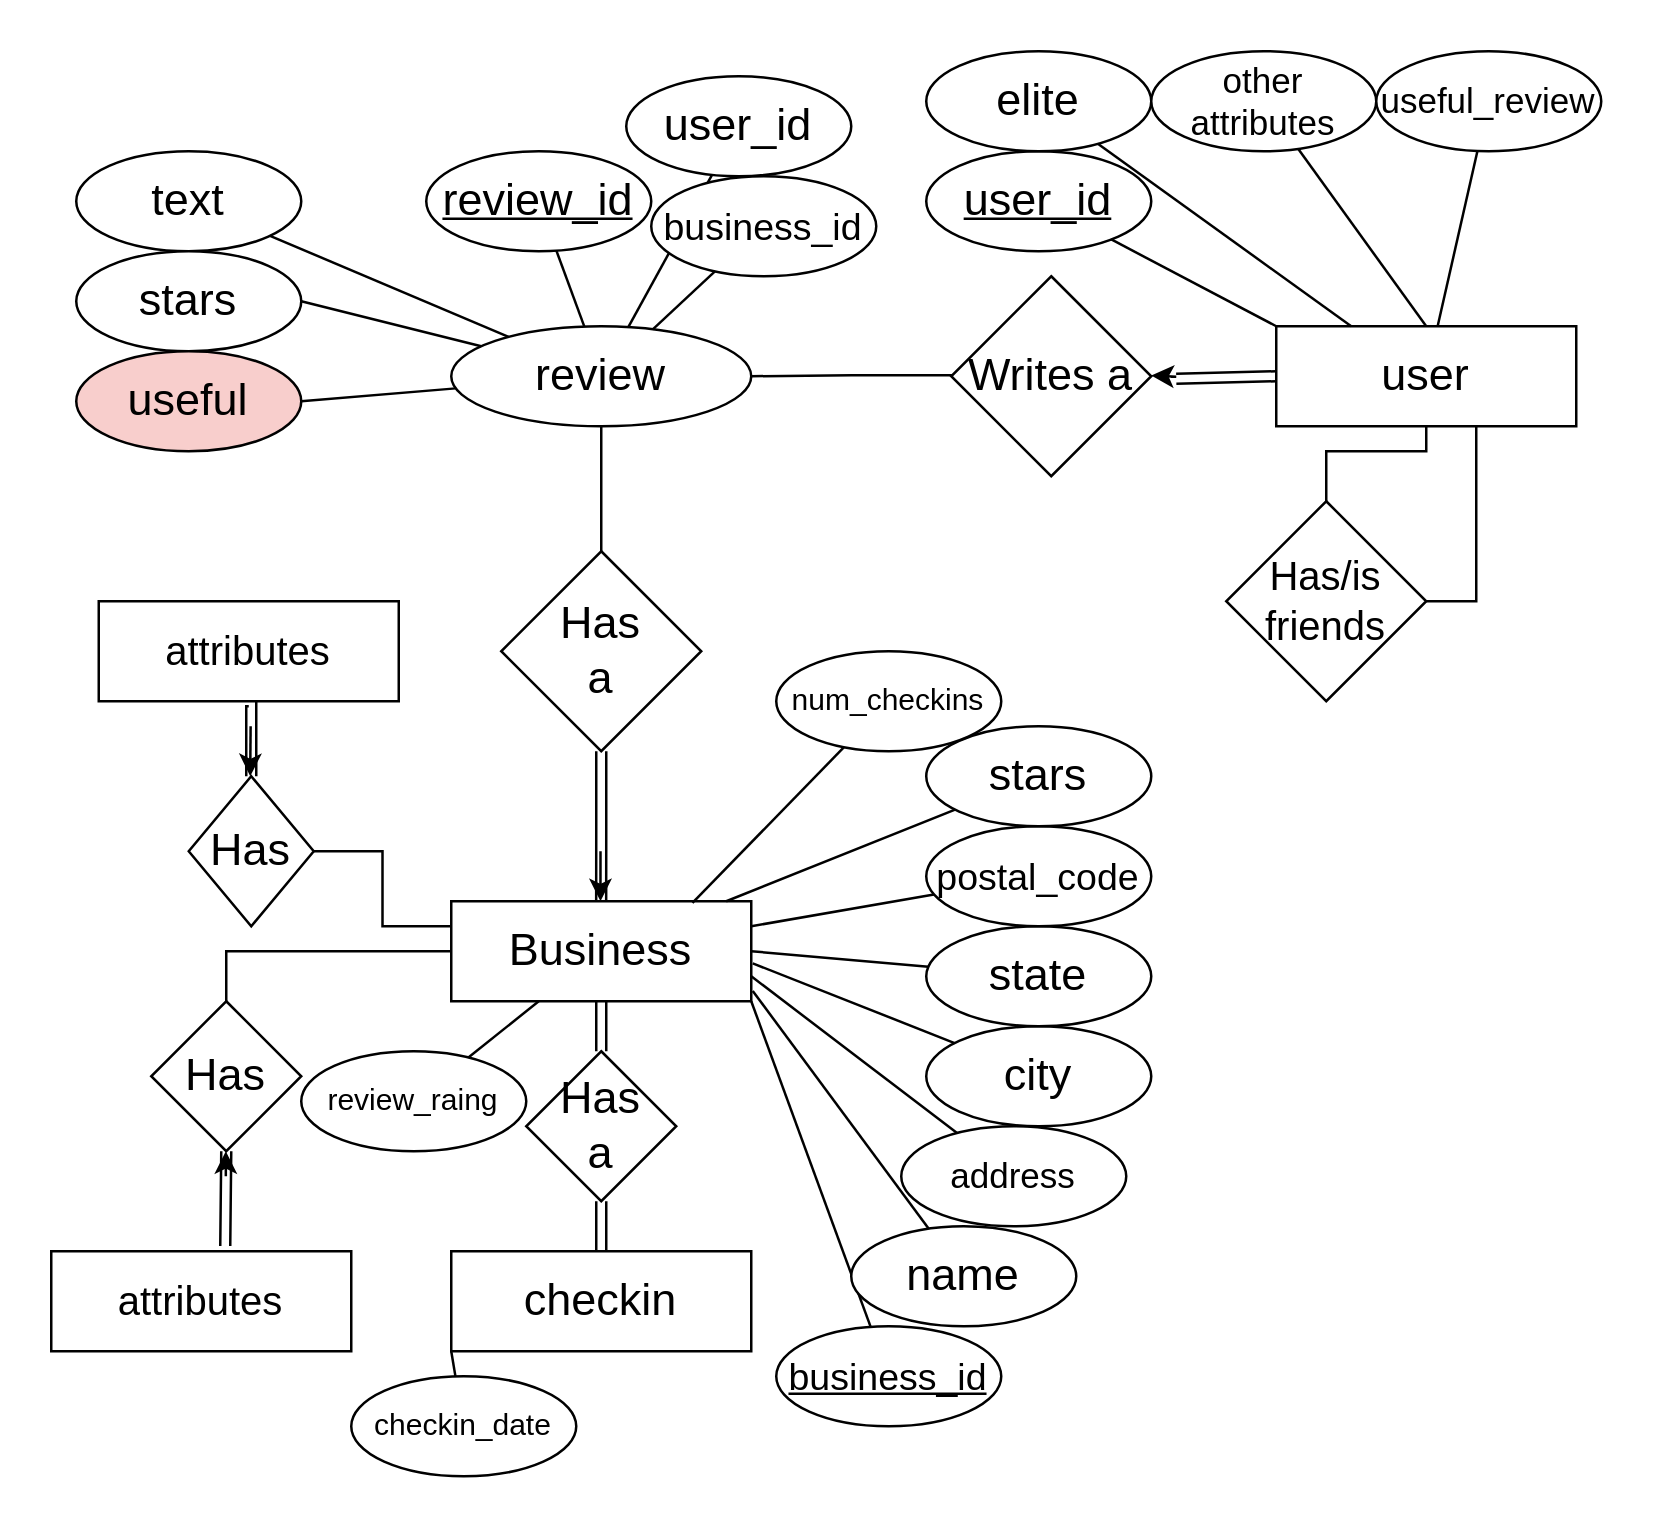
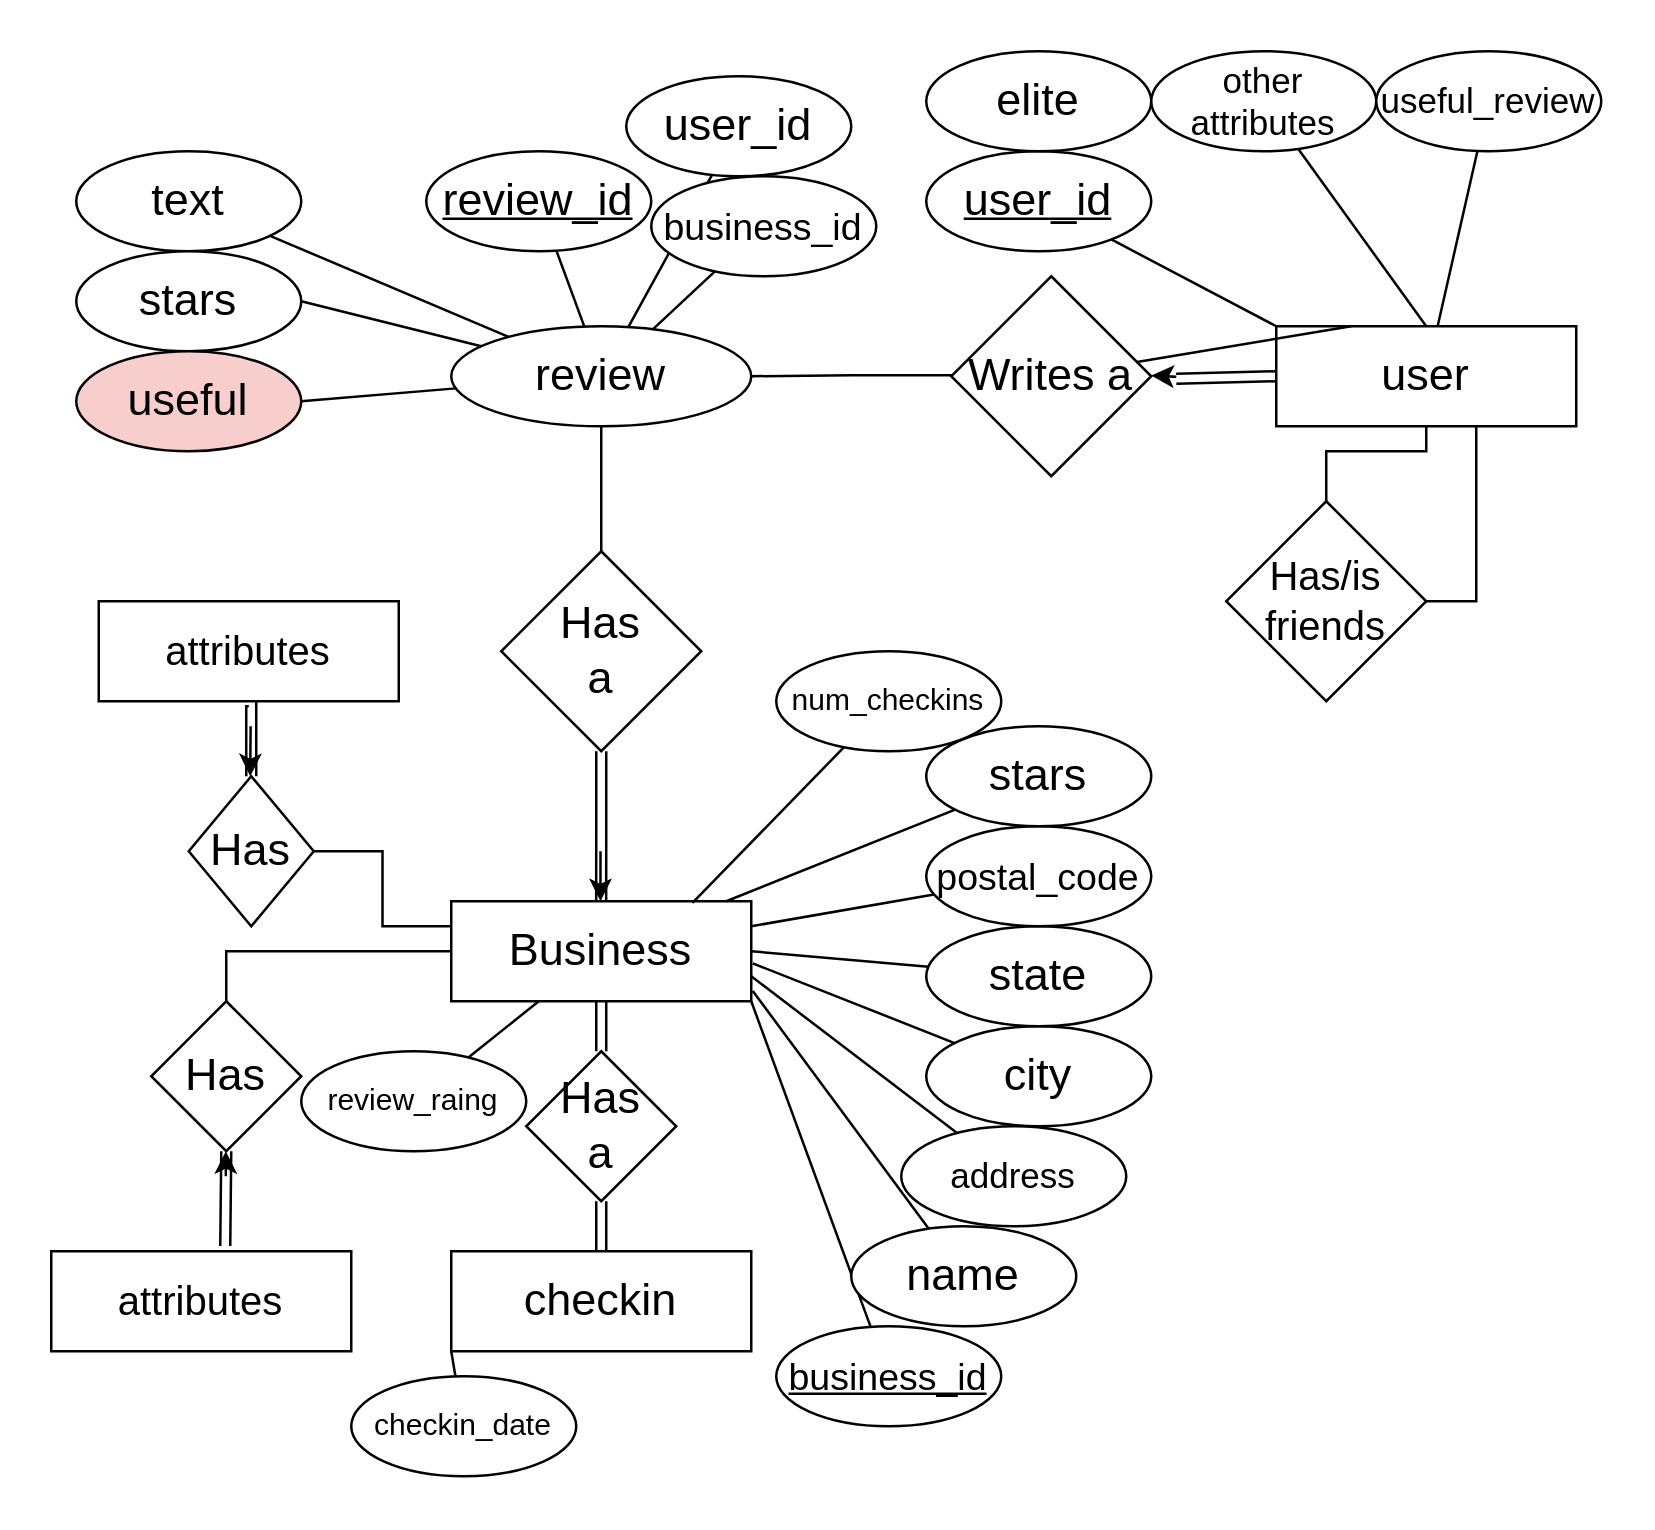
edge "elite" -- "user": now "Writes a" -- "user"
